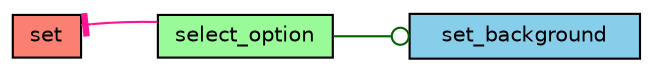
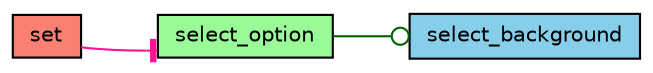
edge "select_option" -> "set": reversed
node "set_background": label "set_background" -> "select_background"
